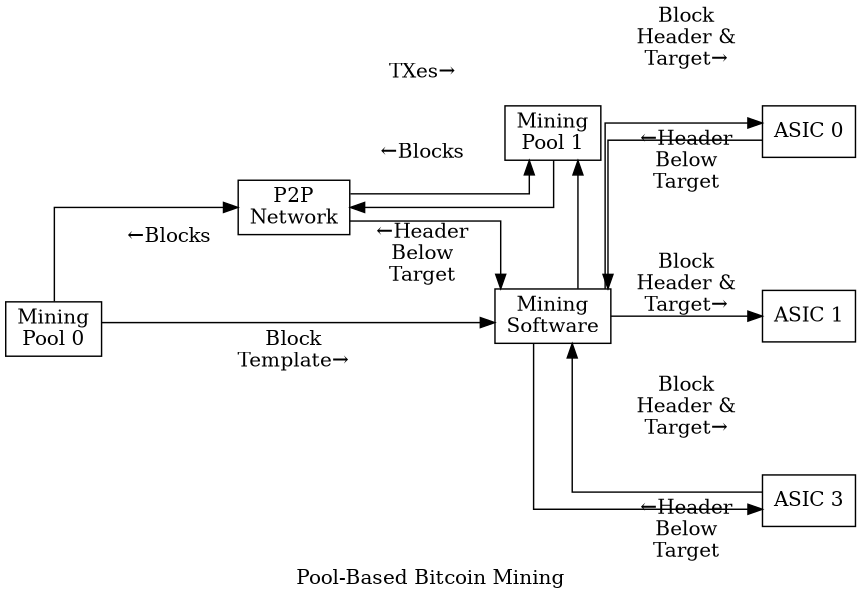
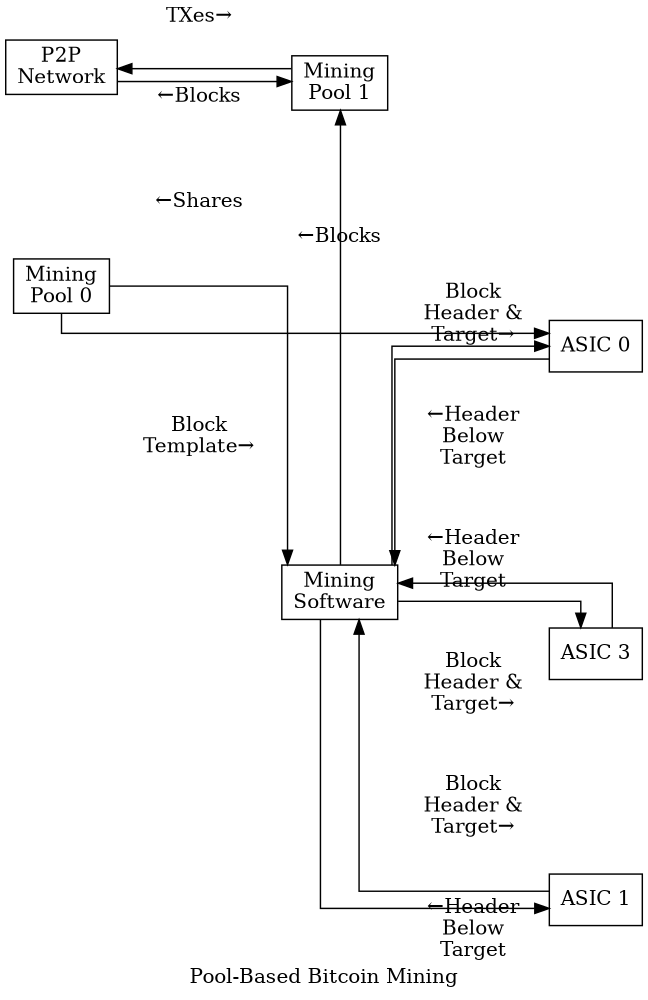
edge "Mining Pool 0" -> "P2P Network": now "Mining Pool 0" -> "ASIC 0"
edge "P2P Network" -> "Mining Software": now "ASIC 1" -> "Mining Software"
